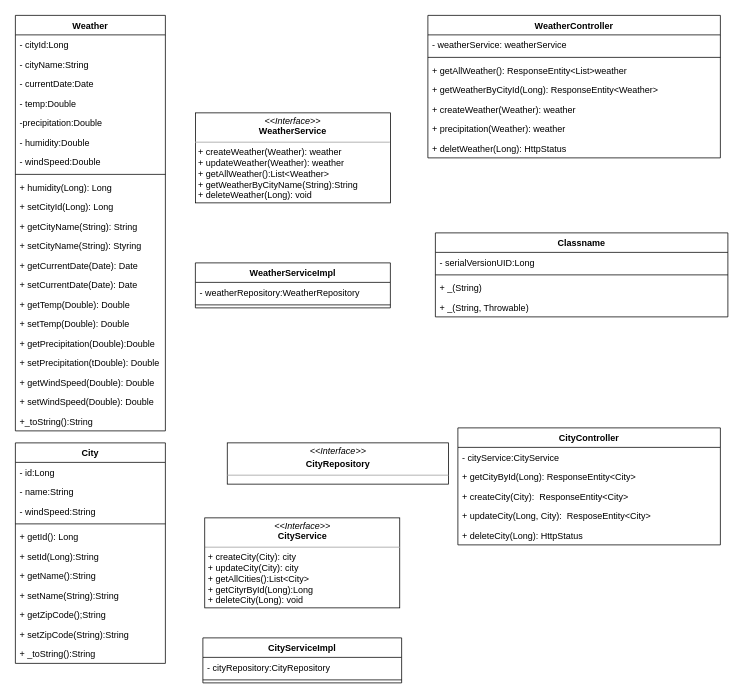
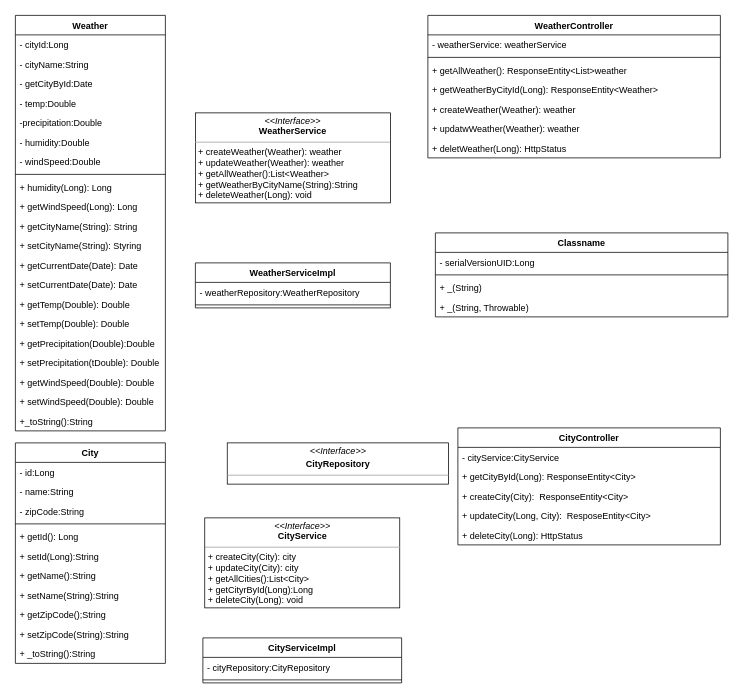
node "- currentDate:Date": label "- currentDate:Date" -> "- getCityById:Date"
node "+ precipitation(Weather): weather": label "+ precipitation(Weather): weather" -> "+ updatwWeather(Weather): weather"
node "+ setCityId(Long): Long": label "+ setCityId(Long): Long" -> "+ getWindSpeed(Long): Long"
node "- windSpeed:String": label "- windSpeed:String" -> "- zipCode:String"
